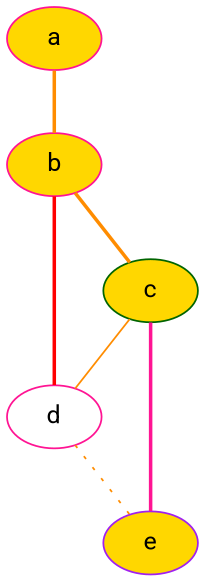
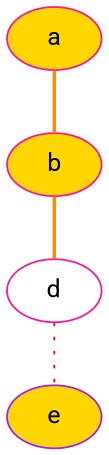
edge "b" -- "d": color red -> darkorange
node "c": removed
edge "d" -- "e": color darkorange -> red
